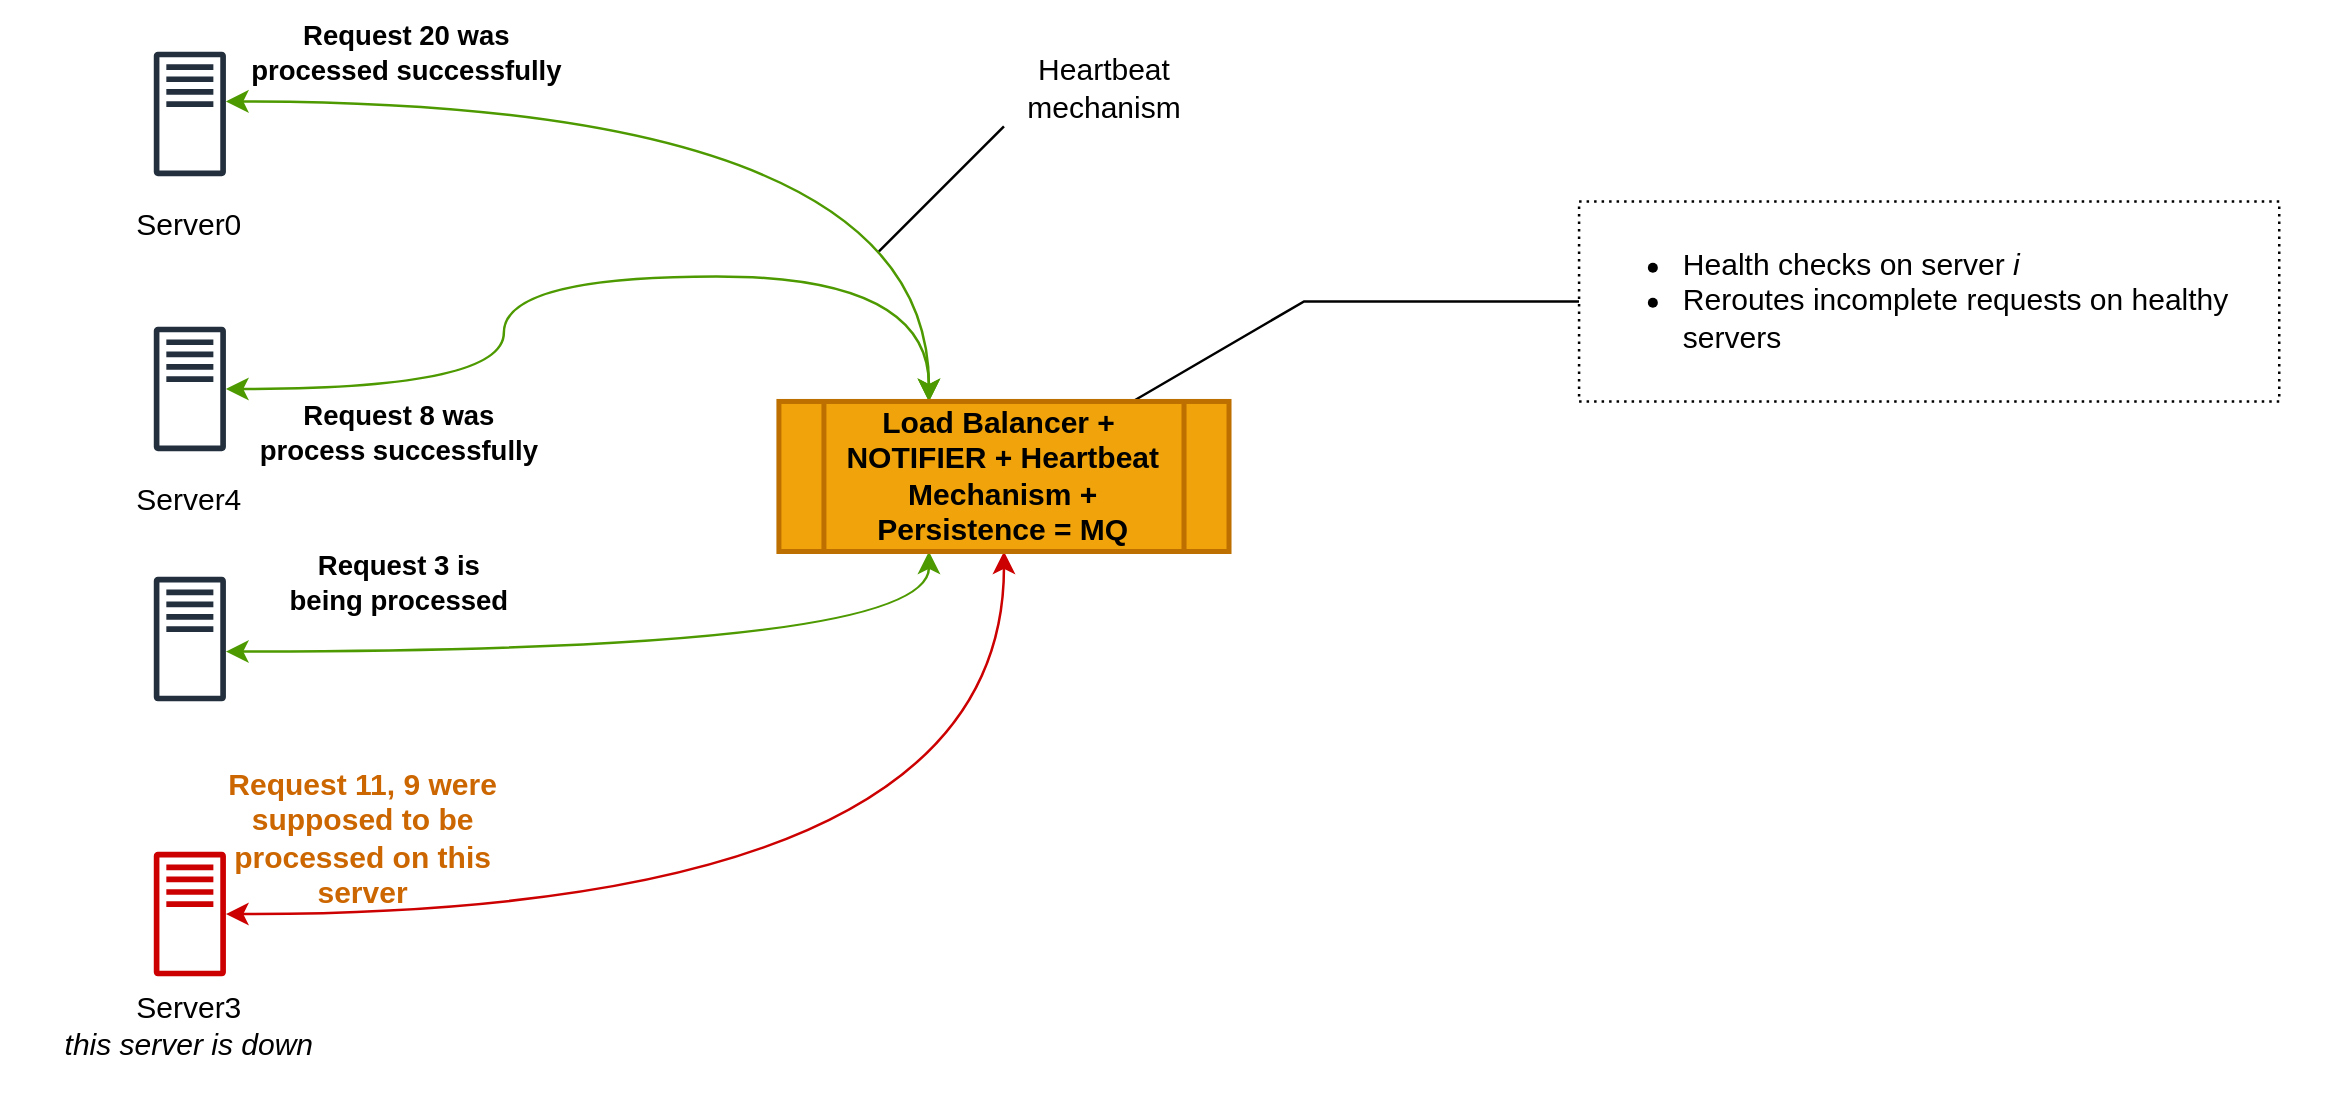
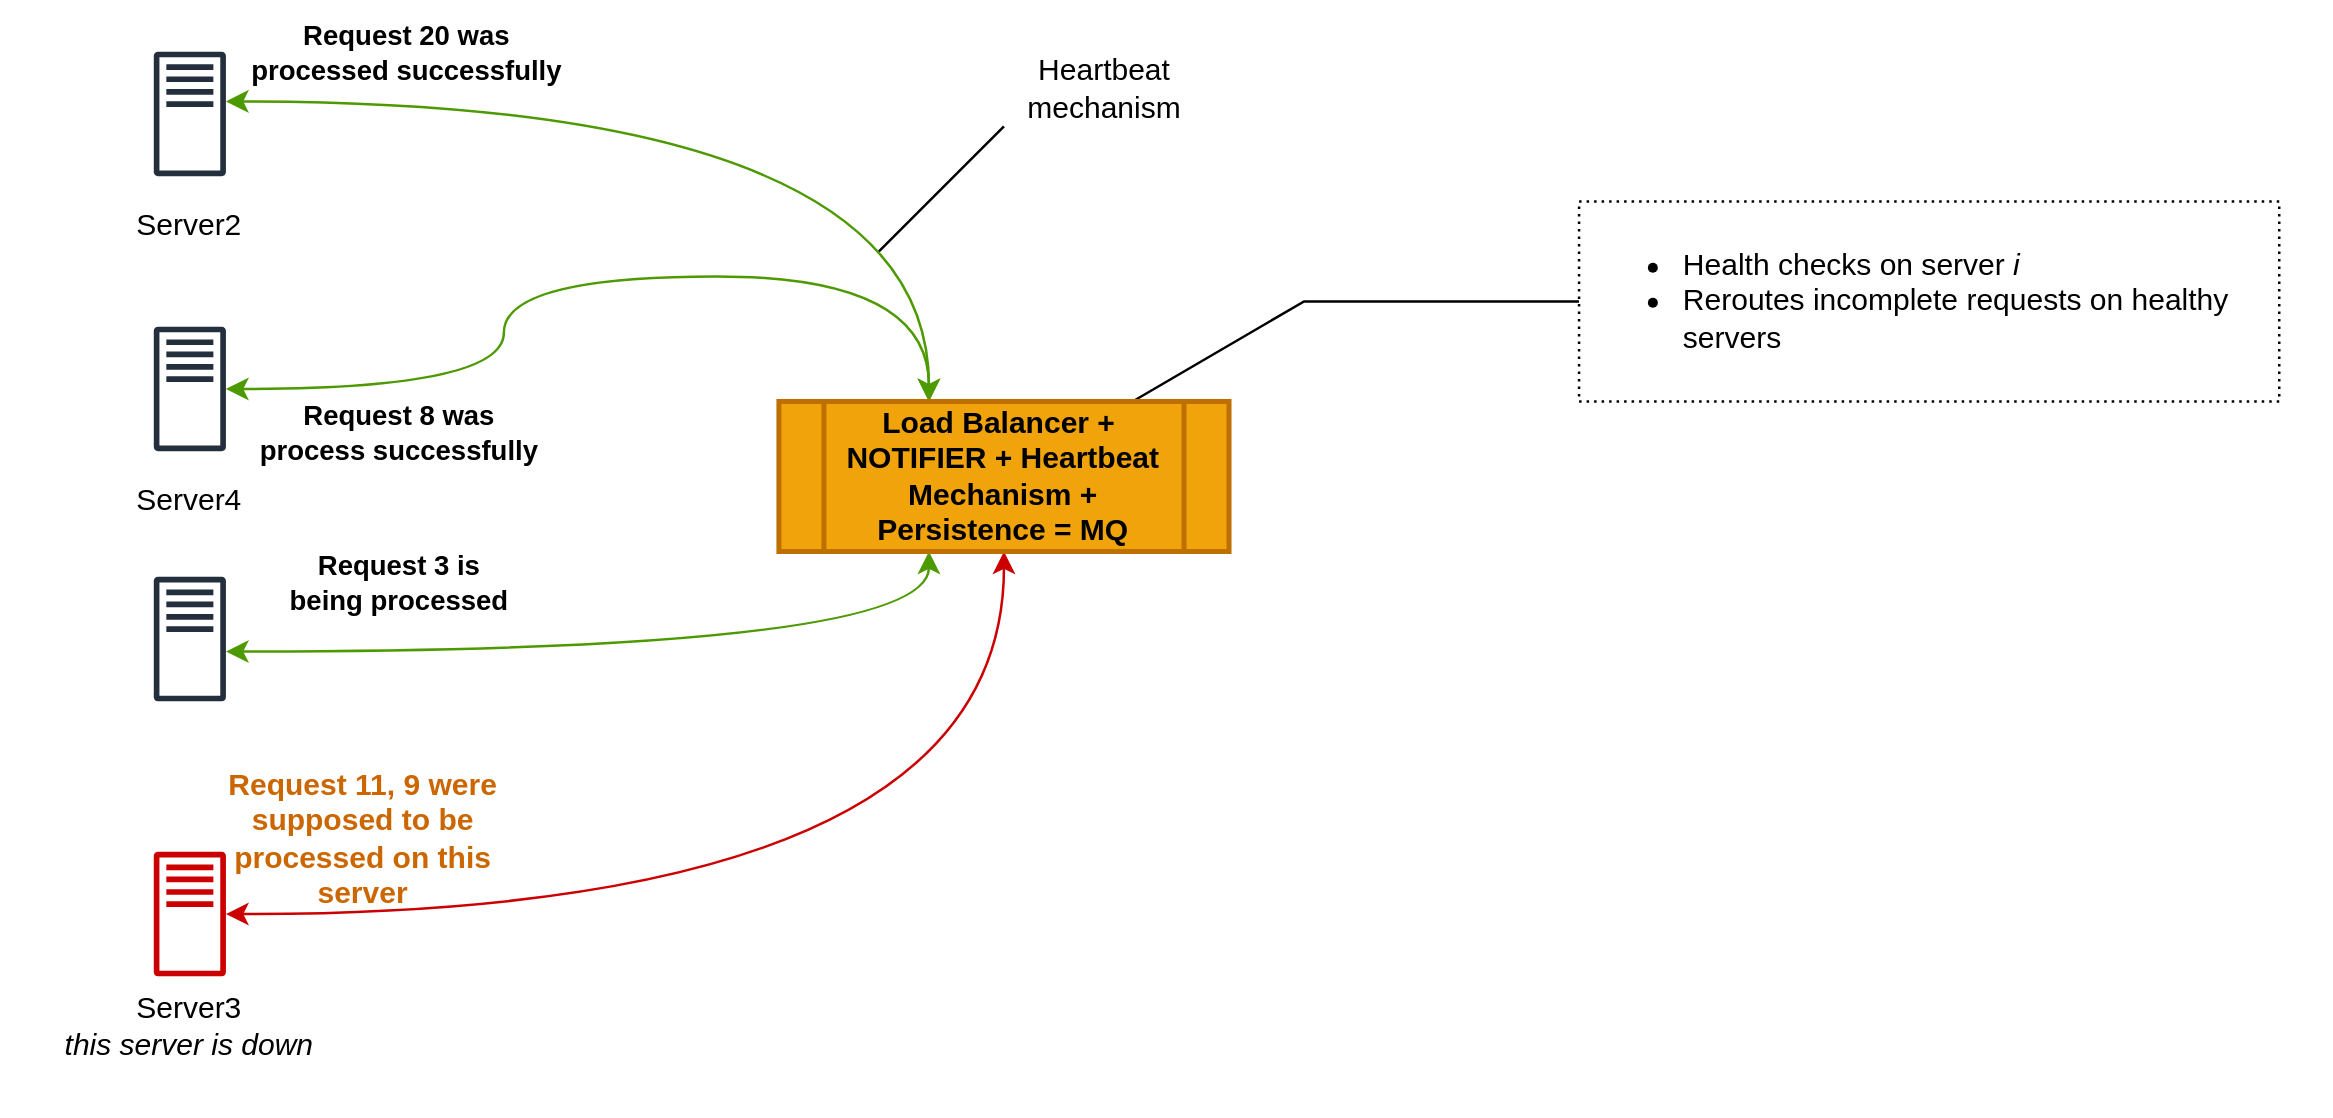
node "Server0": label "Server0" -> "Server2"
